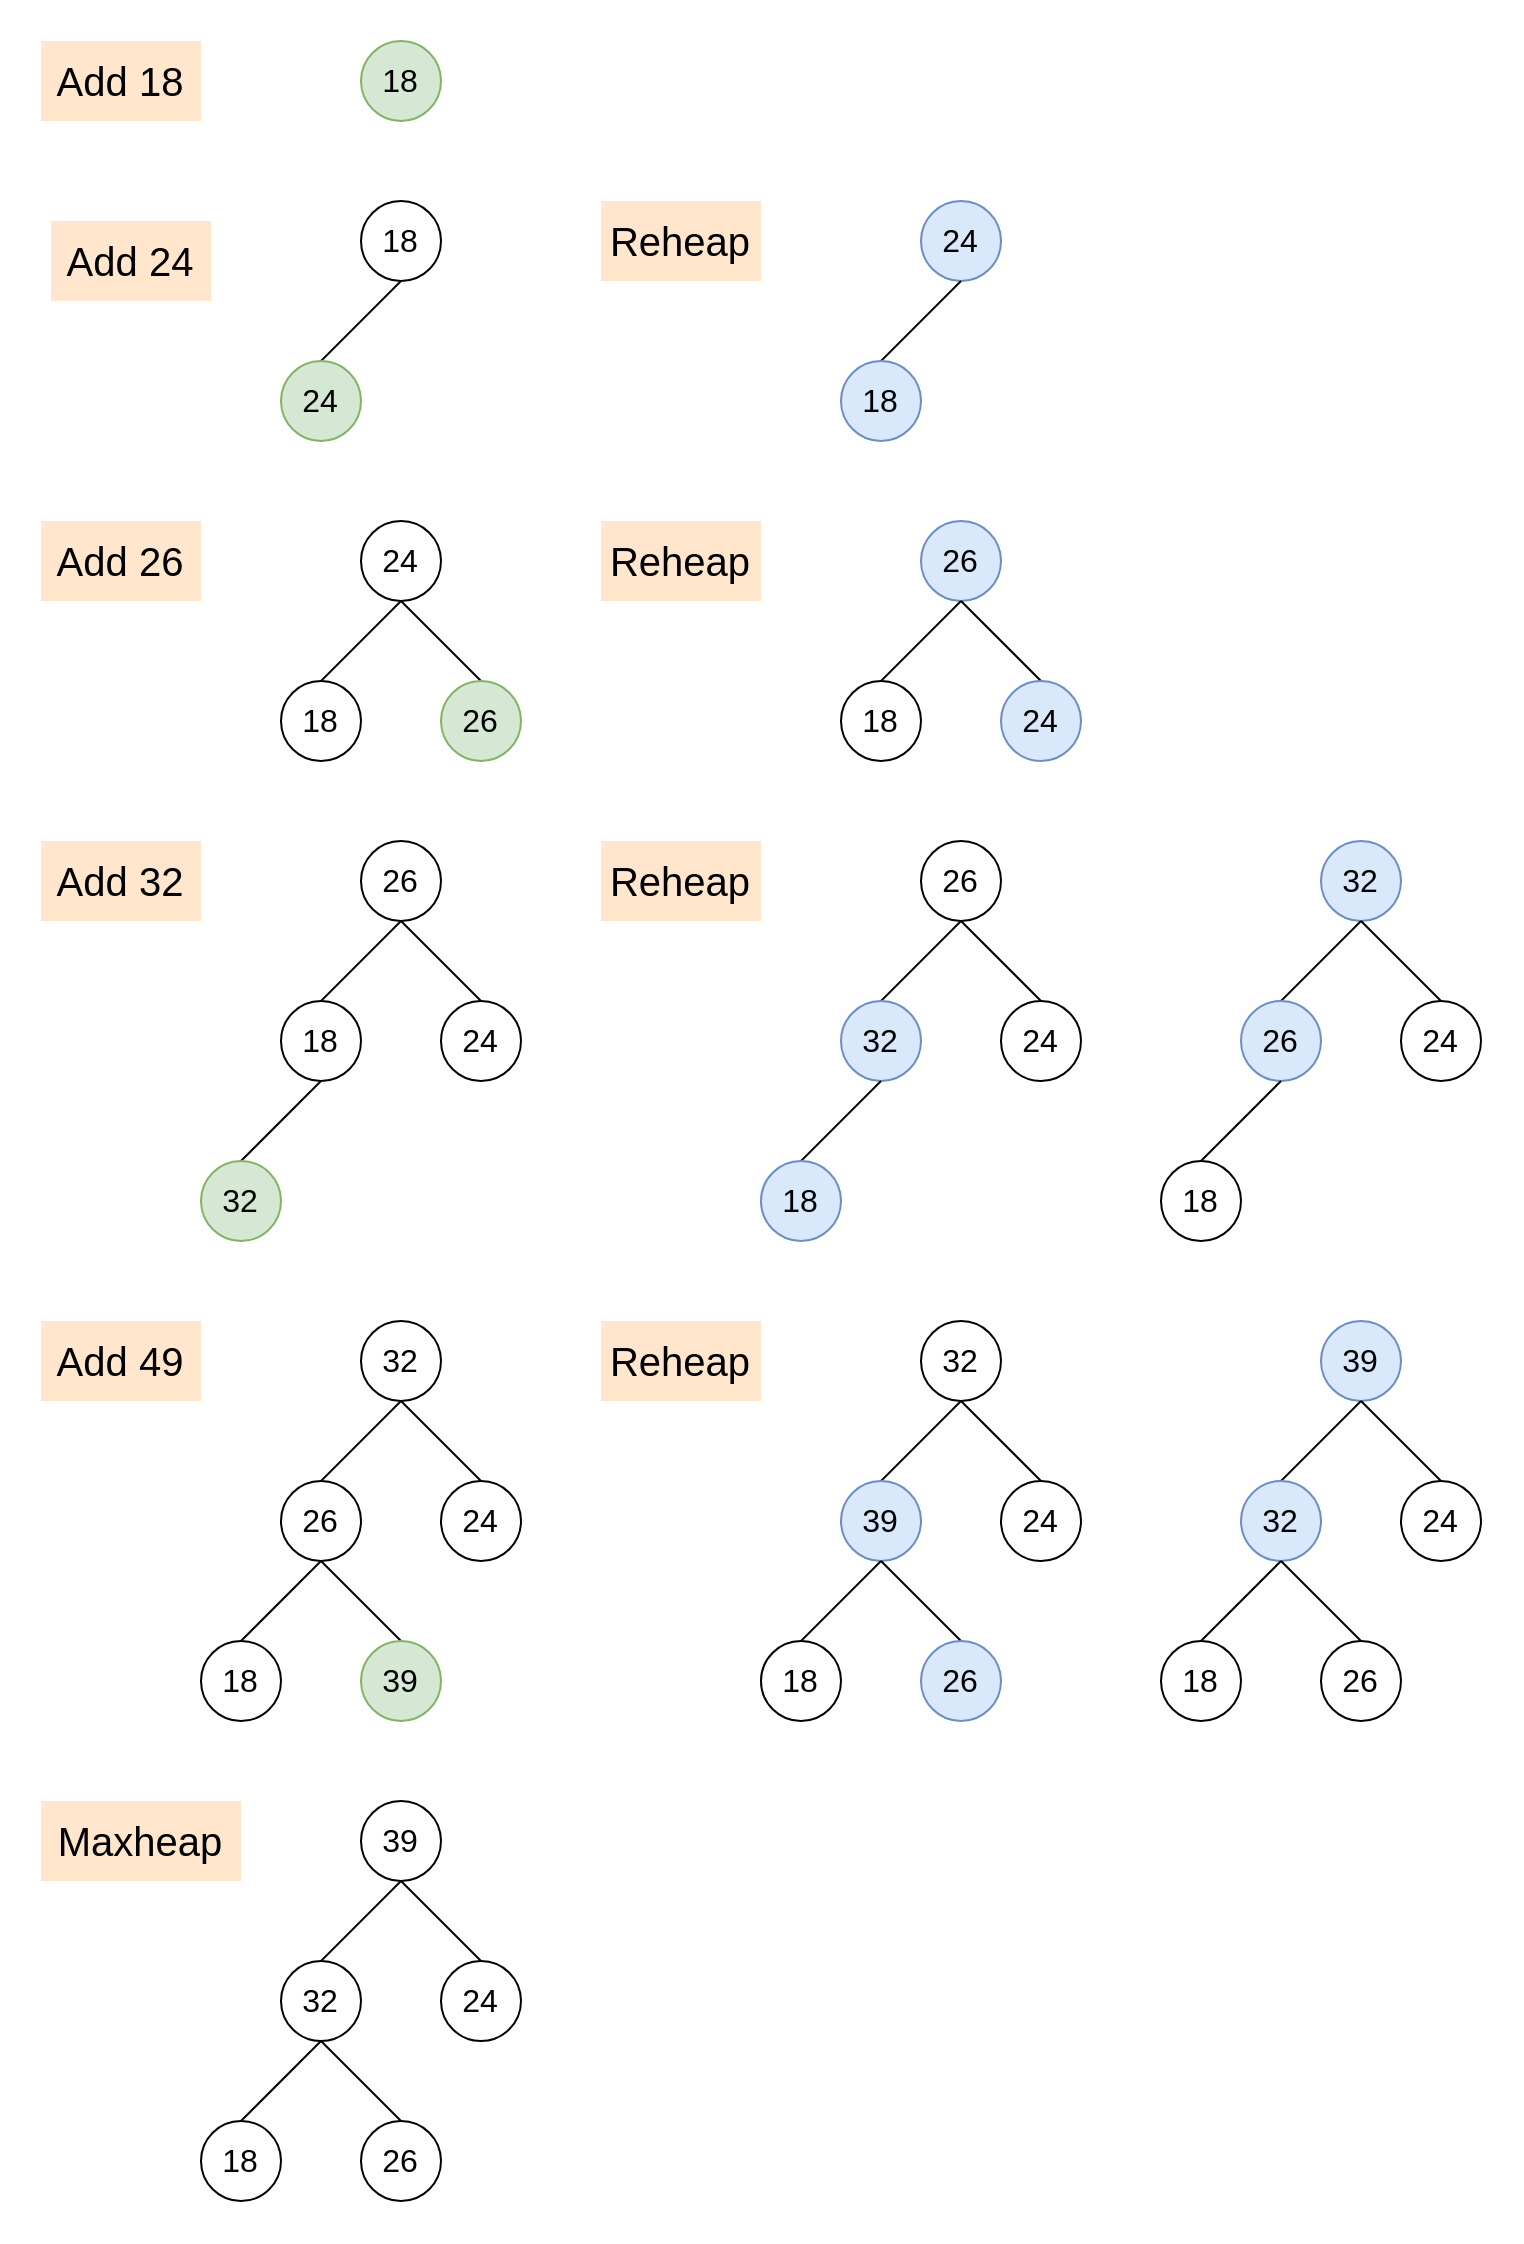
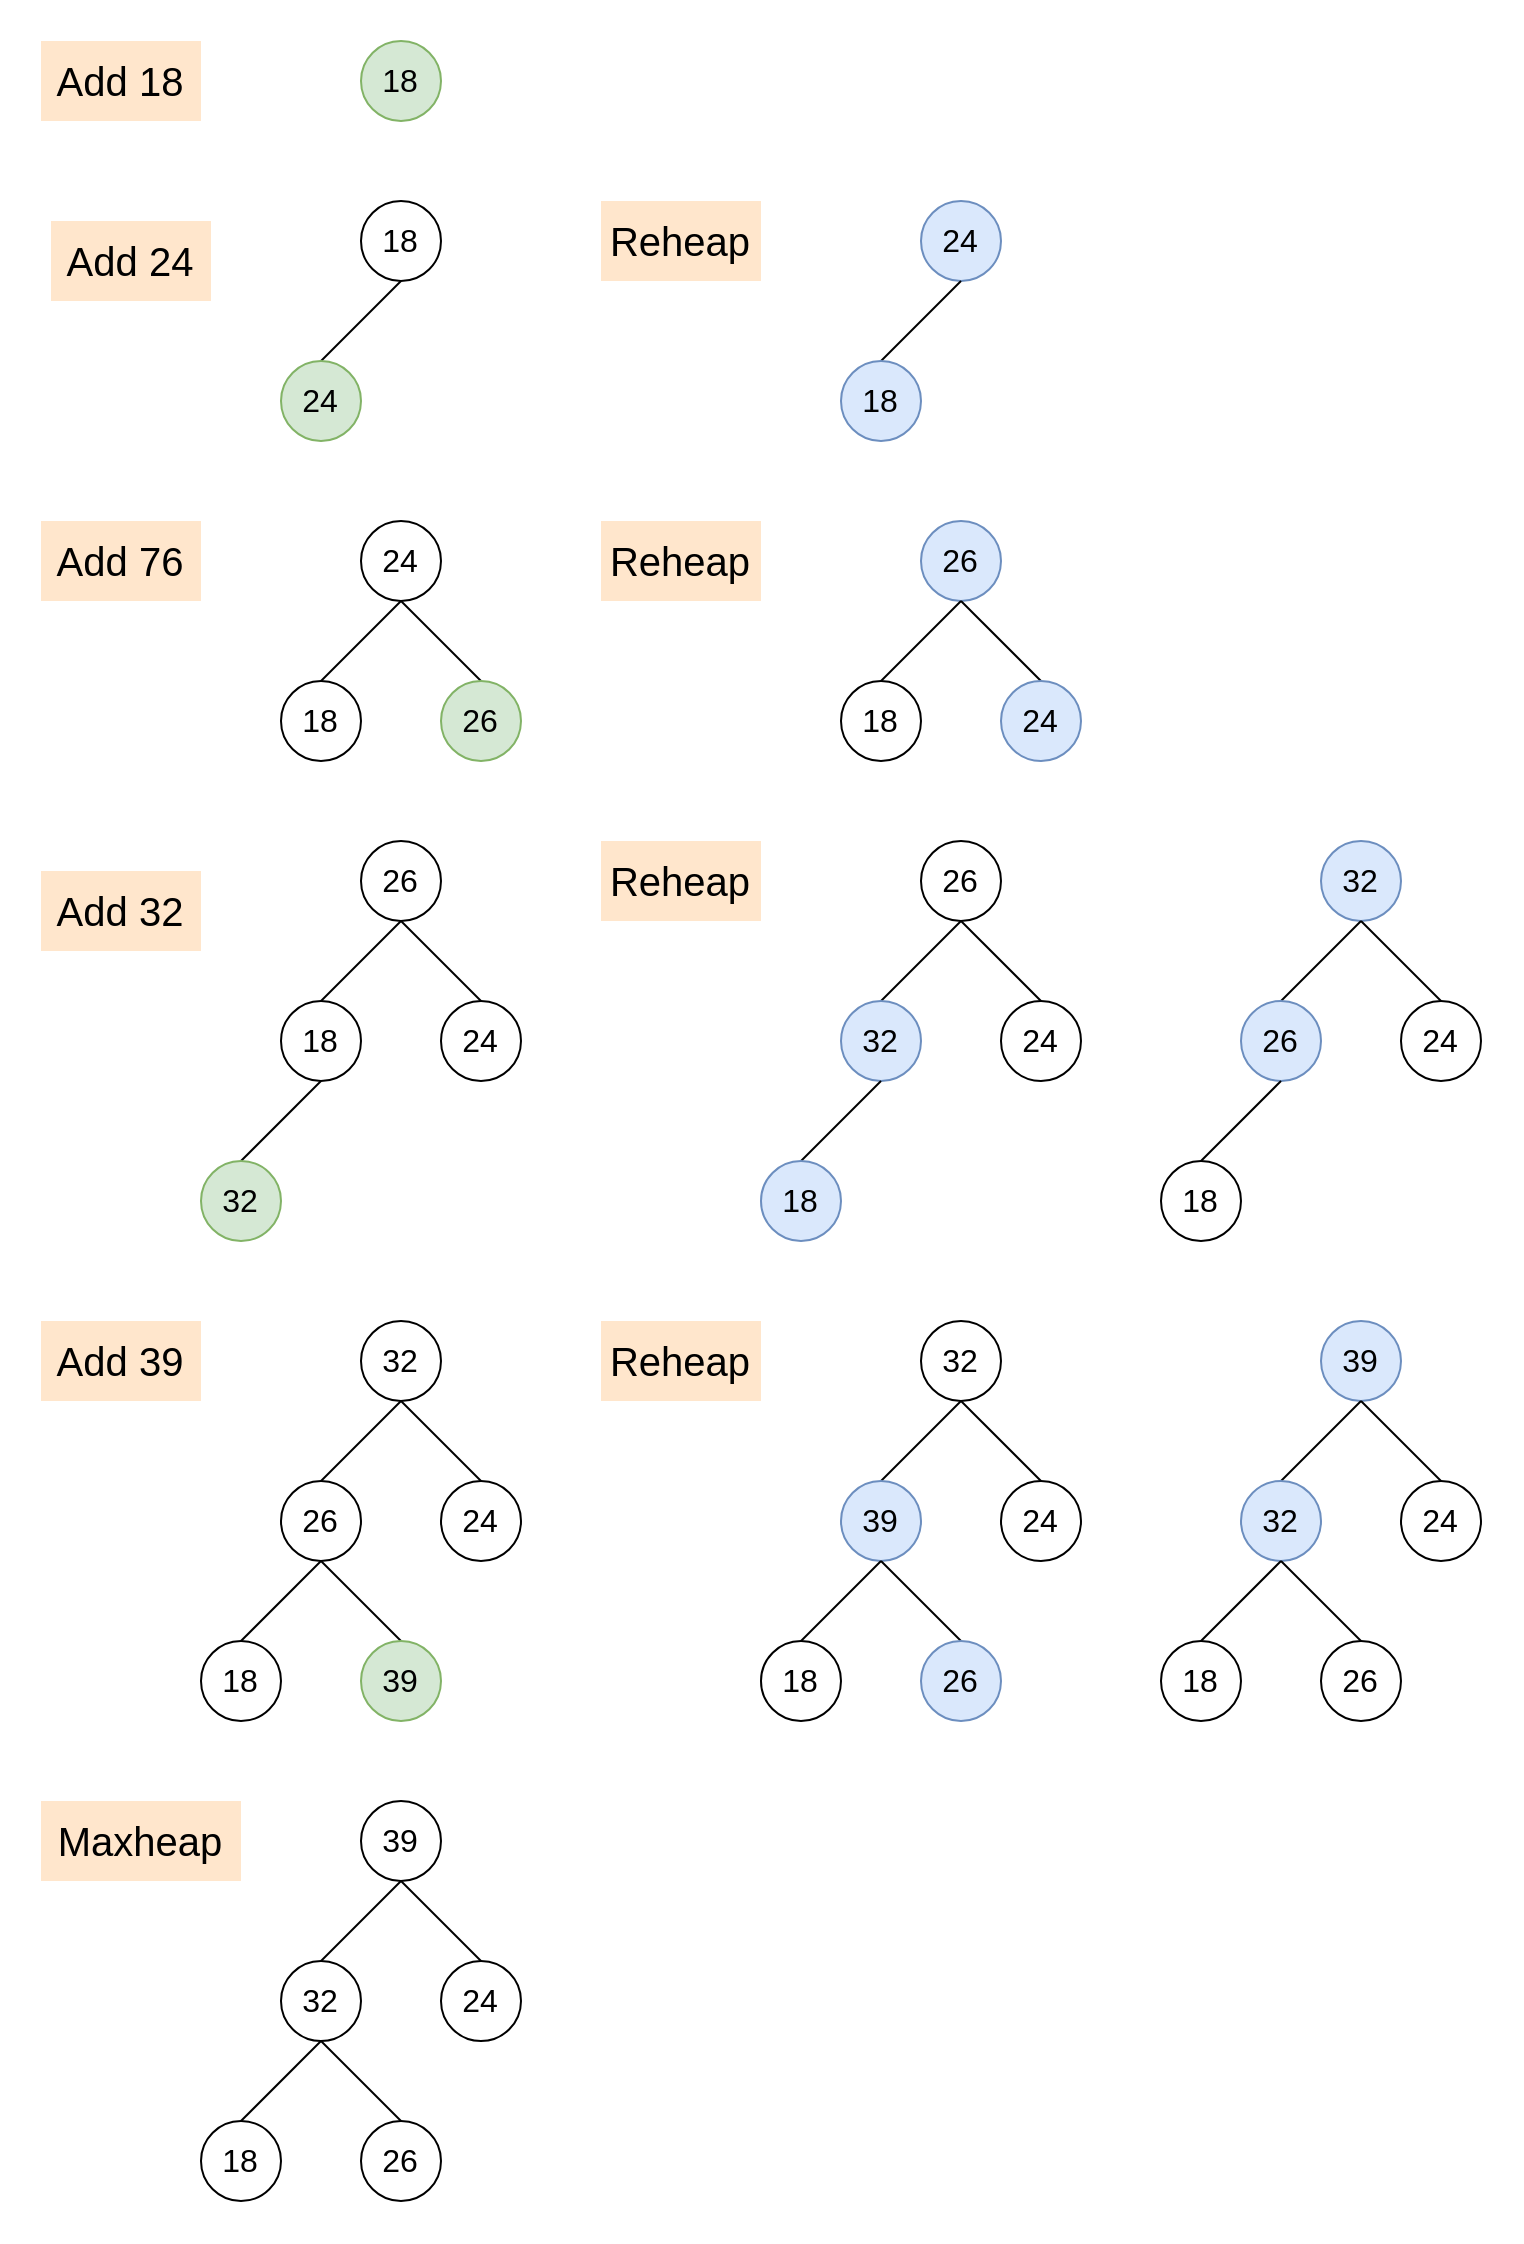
node "Add 26": label "Add 26" -> "Add 76"
node "Add 32": moved (121, 881) -> (121, 911)
node "Add 49": label "Add 49" -> "Add 39"
